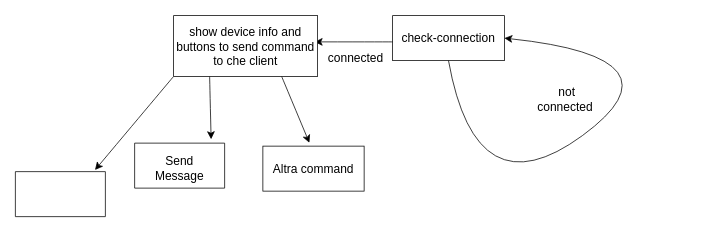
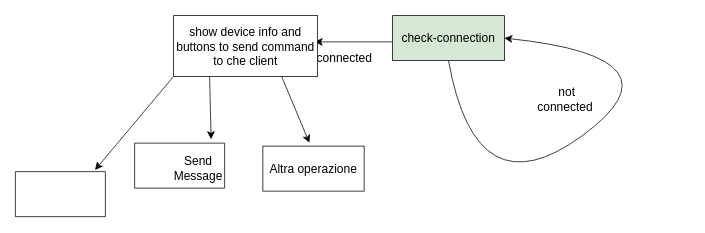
node "check-connection": fillcolor #ffffff -> #d5e8d4
node "connected": moved (356, 57) -> (345, 57)
node "Send Message": moved (180, 168) -> (198, 168)
node "Altra command": label "Altra command" -> "Altra operazione"
